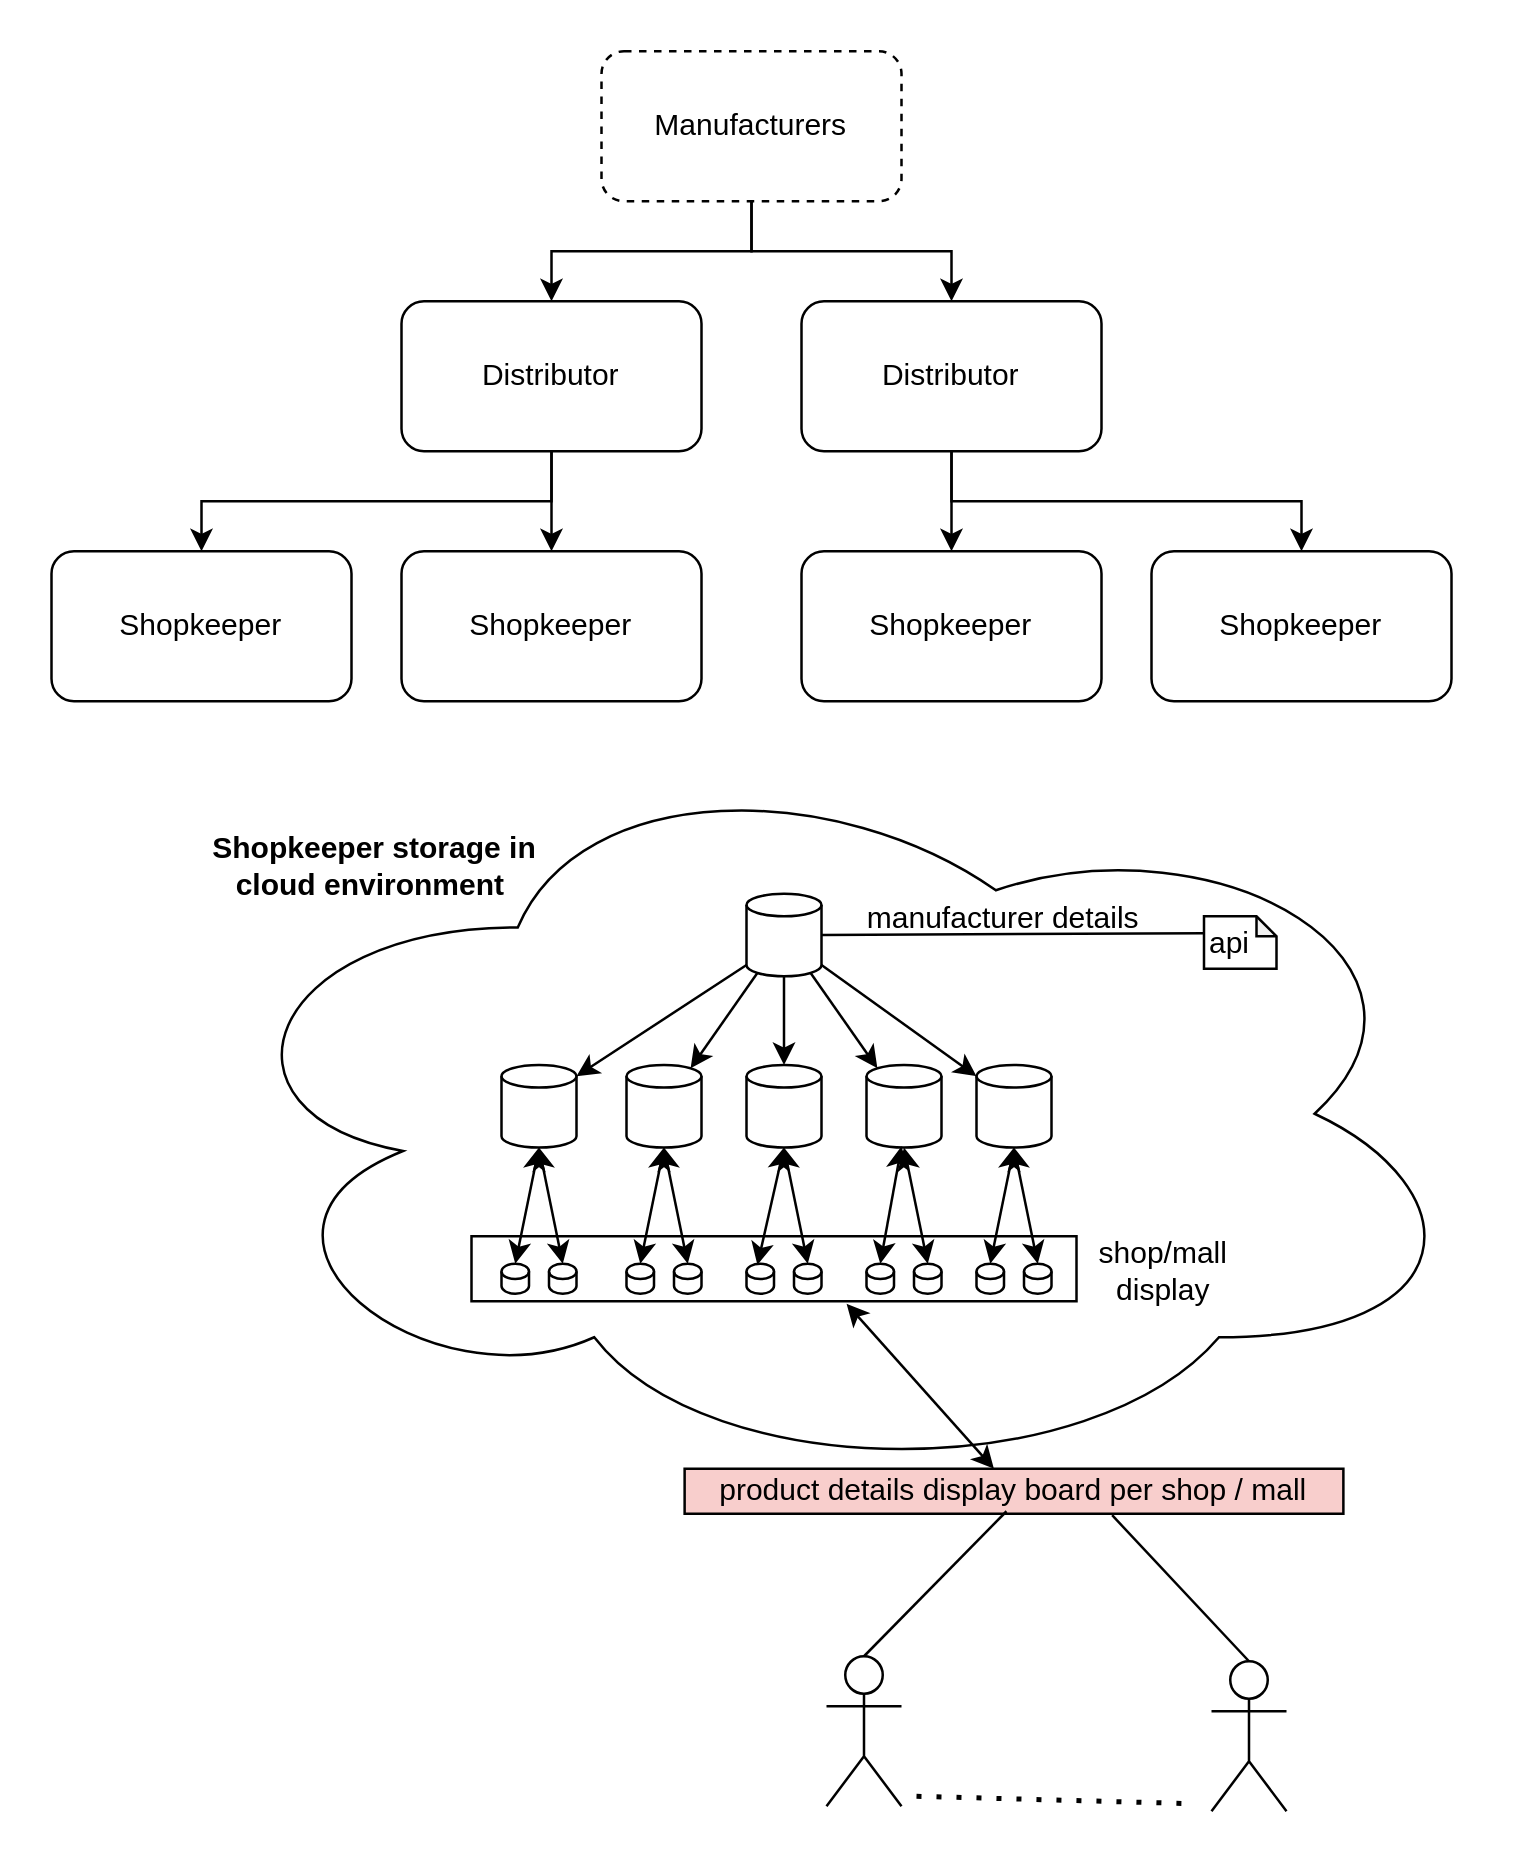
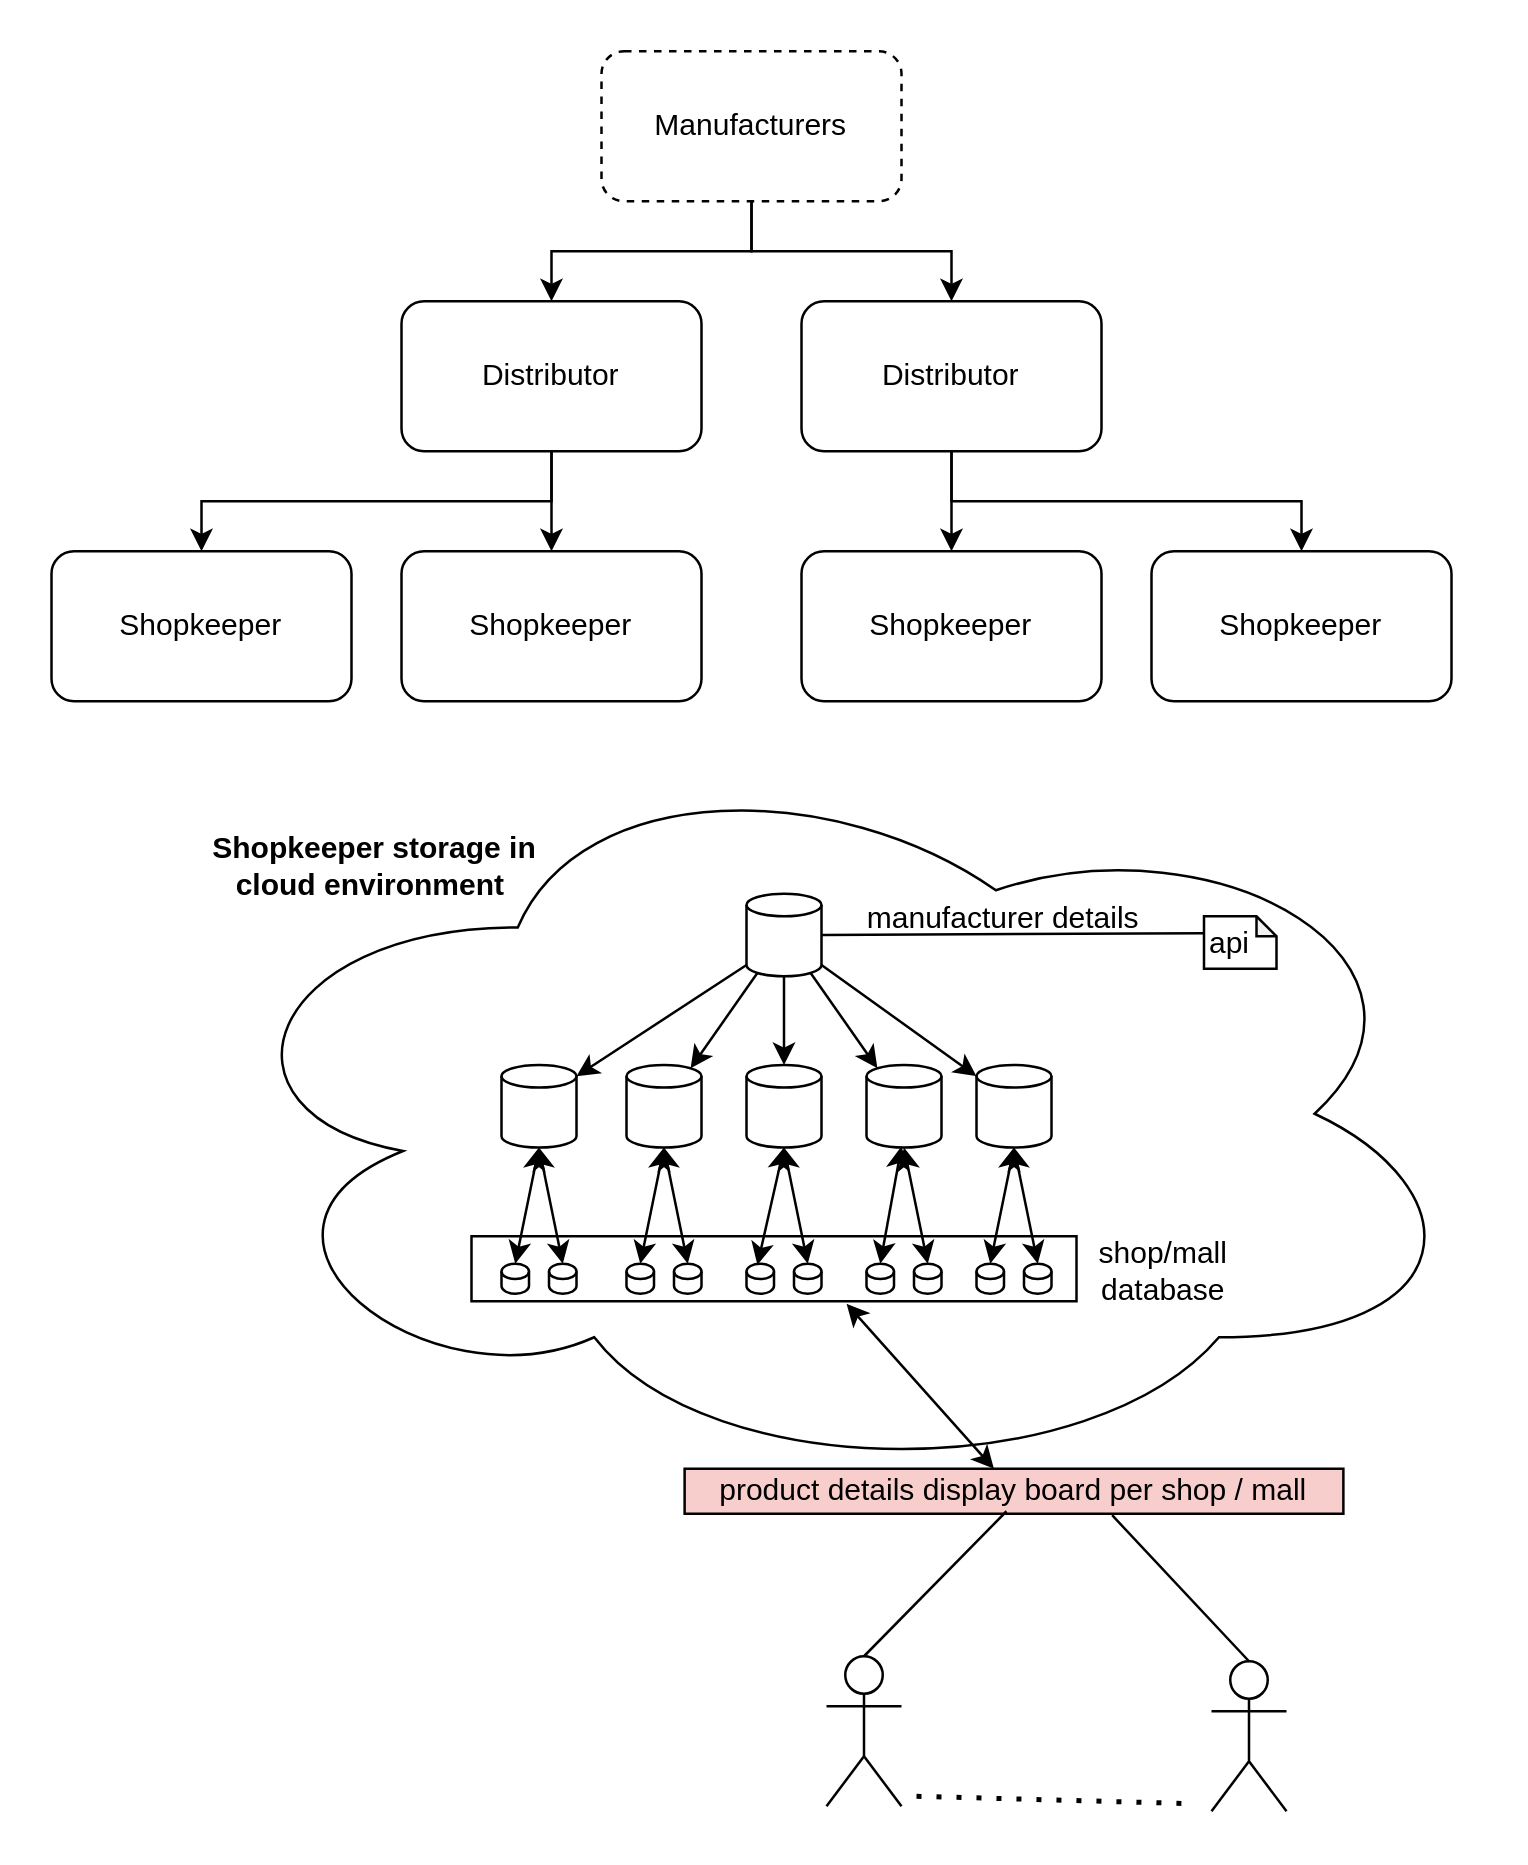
node "shop/mall display": label "shop/mall display" -> "shop/mall database"
